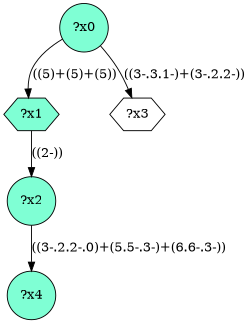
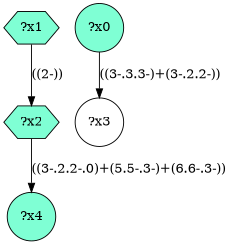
edge "?x0" -> "?x1": removed, label "((5)+(5)+(5))"
edge "?x0" -> "?x3": label "((3-.3.1-)+(3-.2.2-))" -> "((3-.3.3-)+(3-.2.2-))"
node "?x3": shape hexagon -> circle
node "?x2": shape circle -> hexagon
